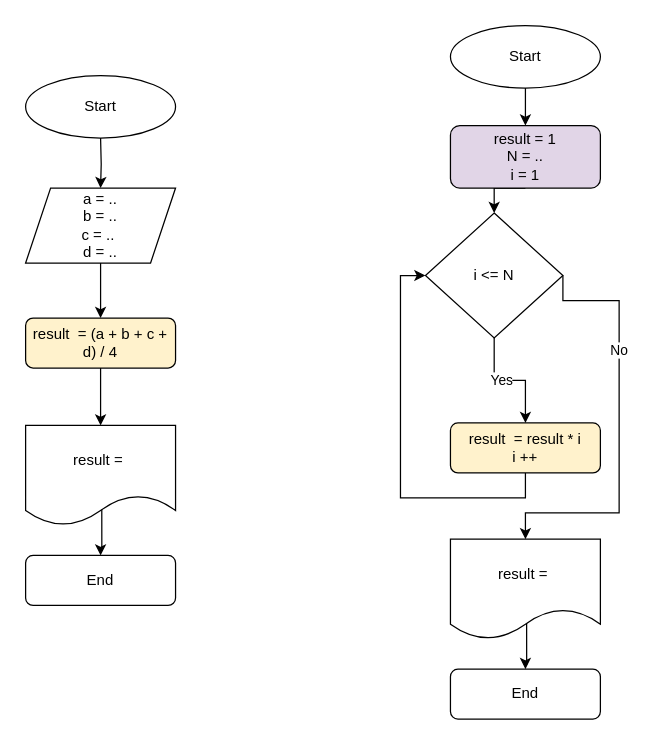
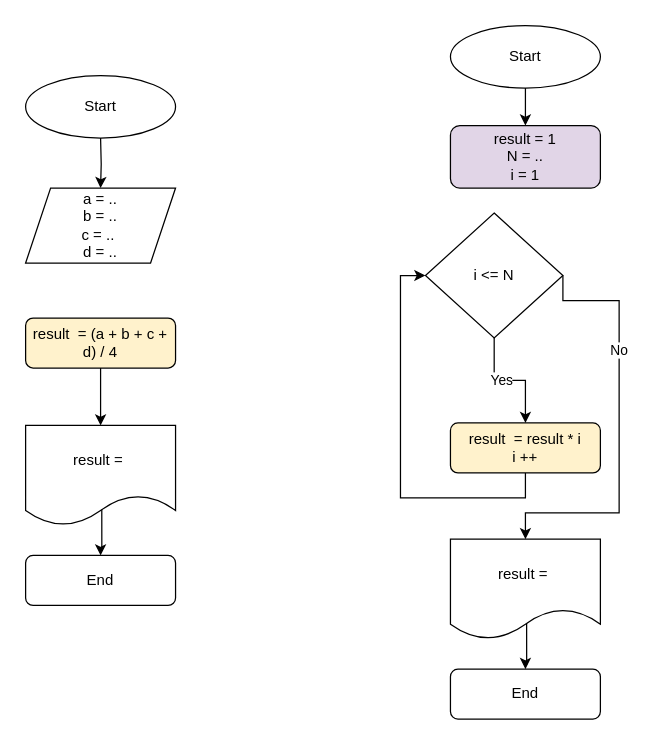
edge "result = 1 N = .. i = 1" -> "i <= N": removed
edge "а = .. b = .. c = .. d = .." -> "result = (a + b + c + d) / 4": removed
